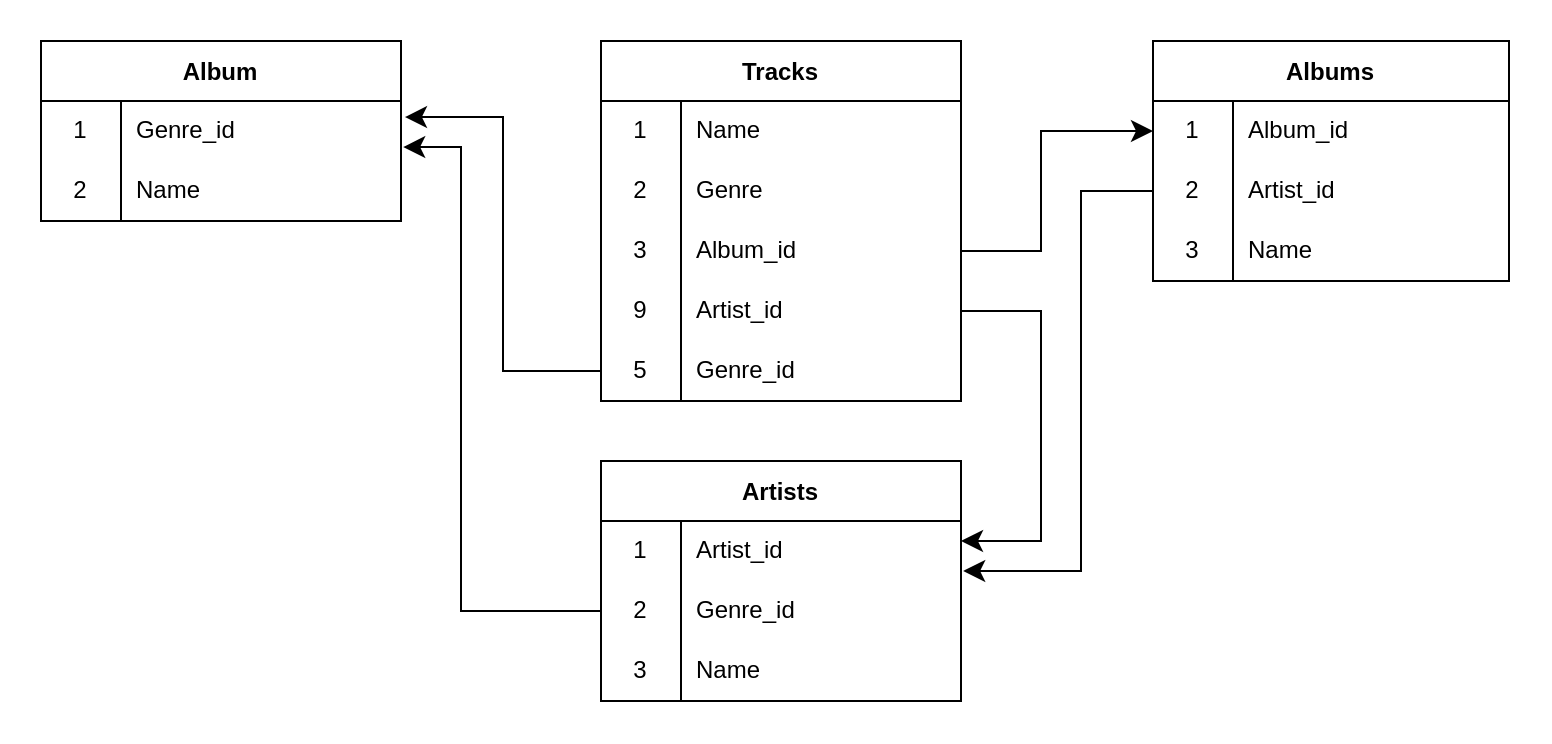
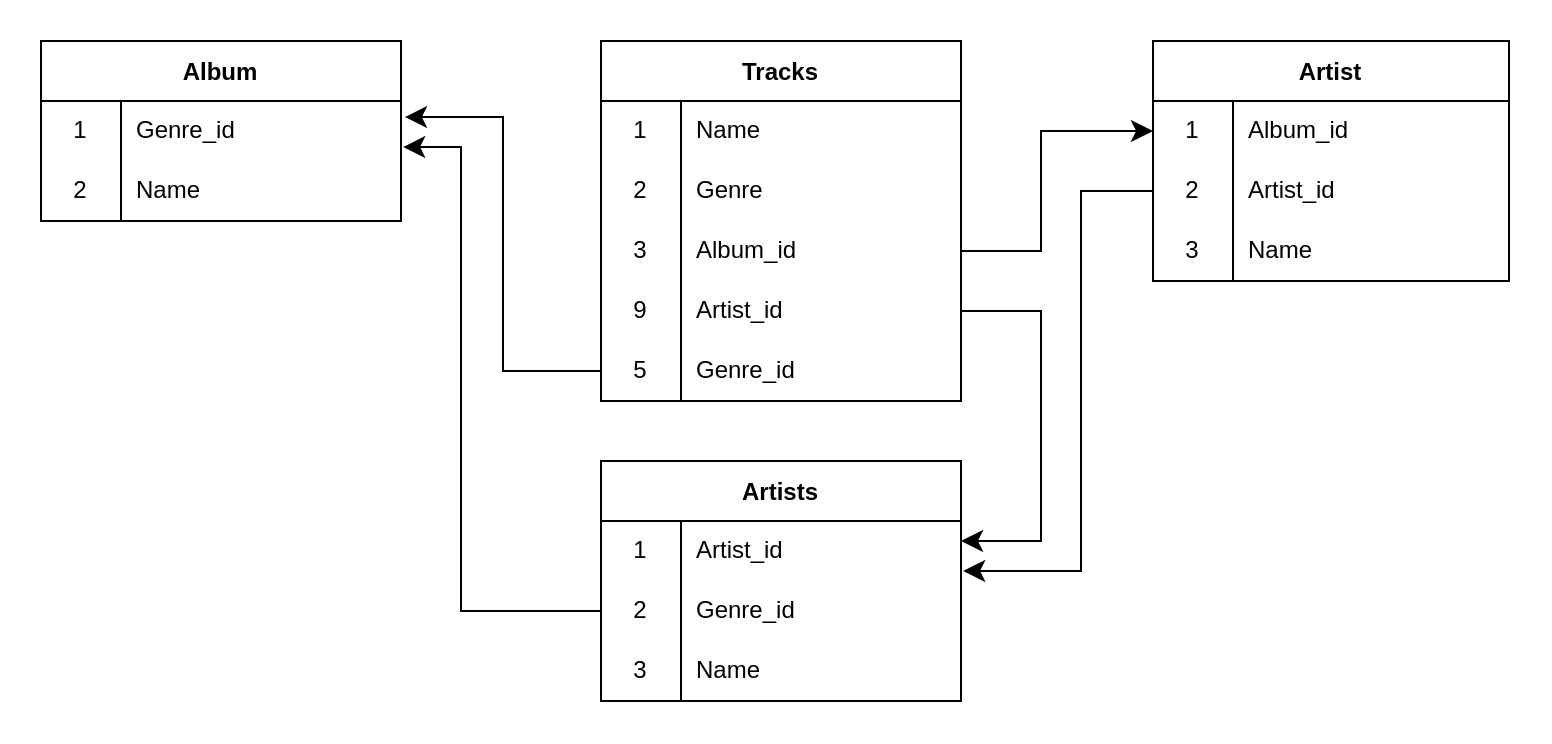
node "Albums": label "Albums" -> "Artist"
